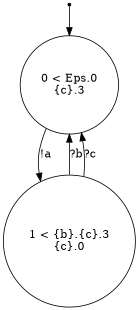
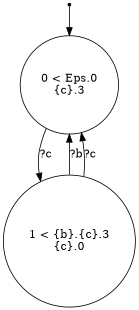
edge "0 < Eps.0 {c}.3" -> "1 < {b}.{c}.3 {c}.0": label "!a" -> "?c"
